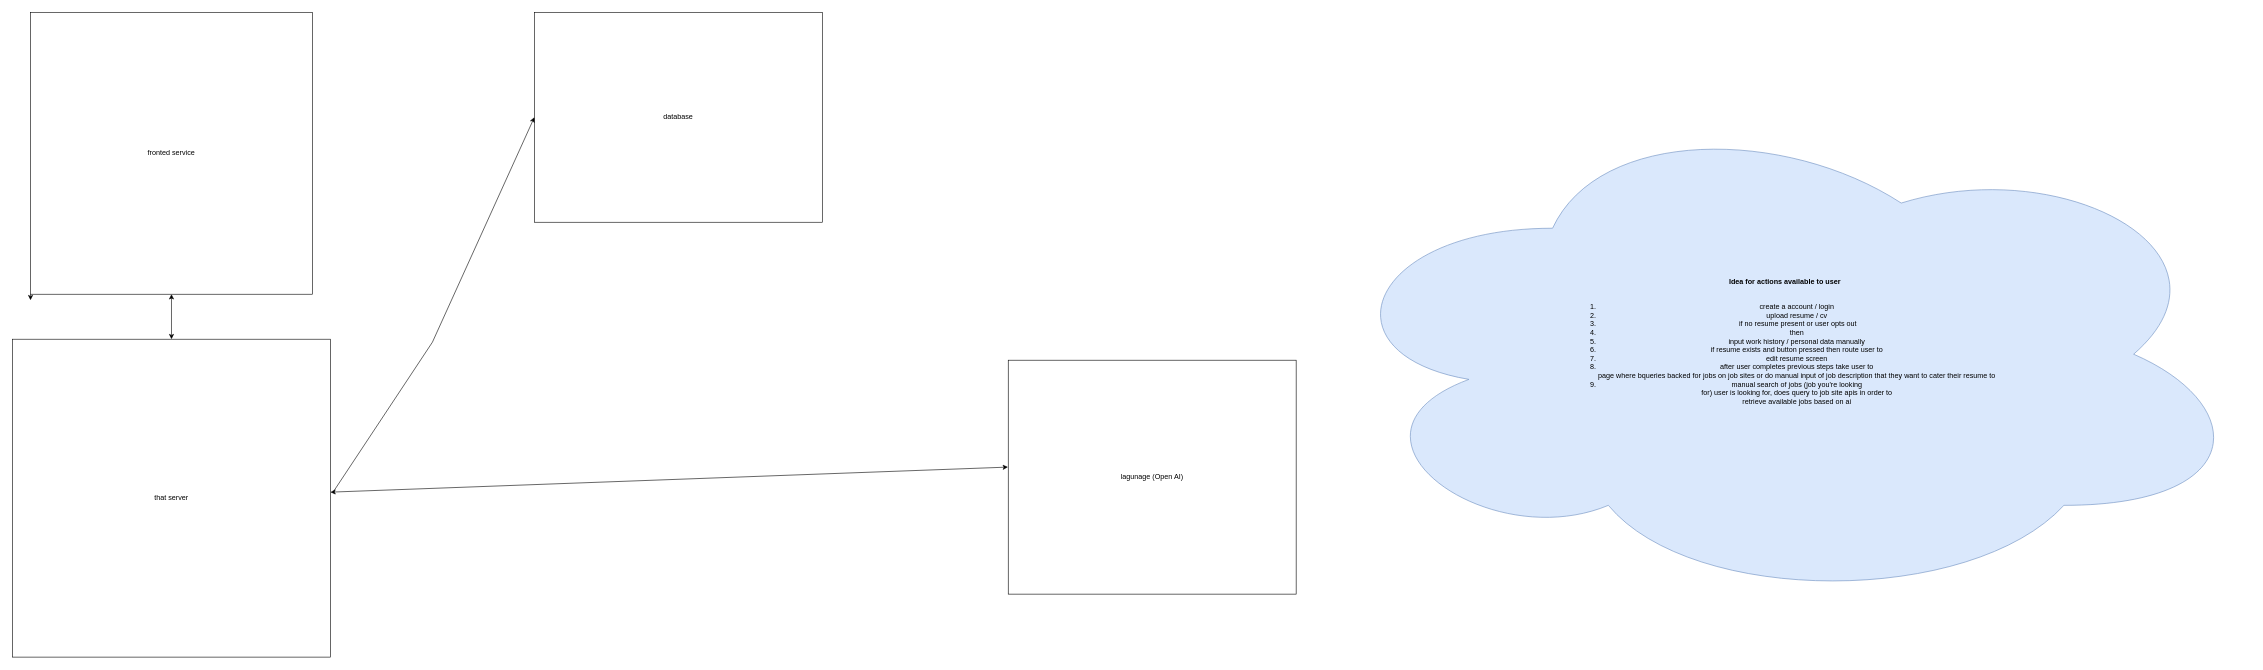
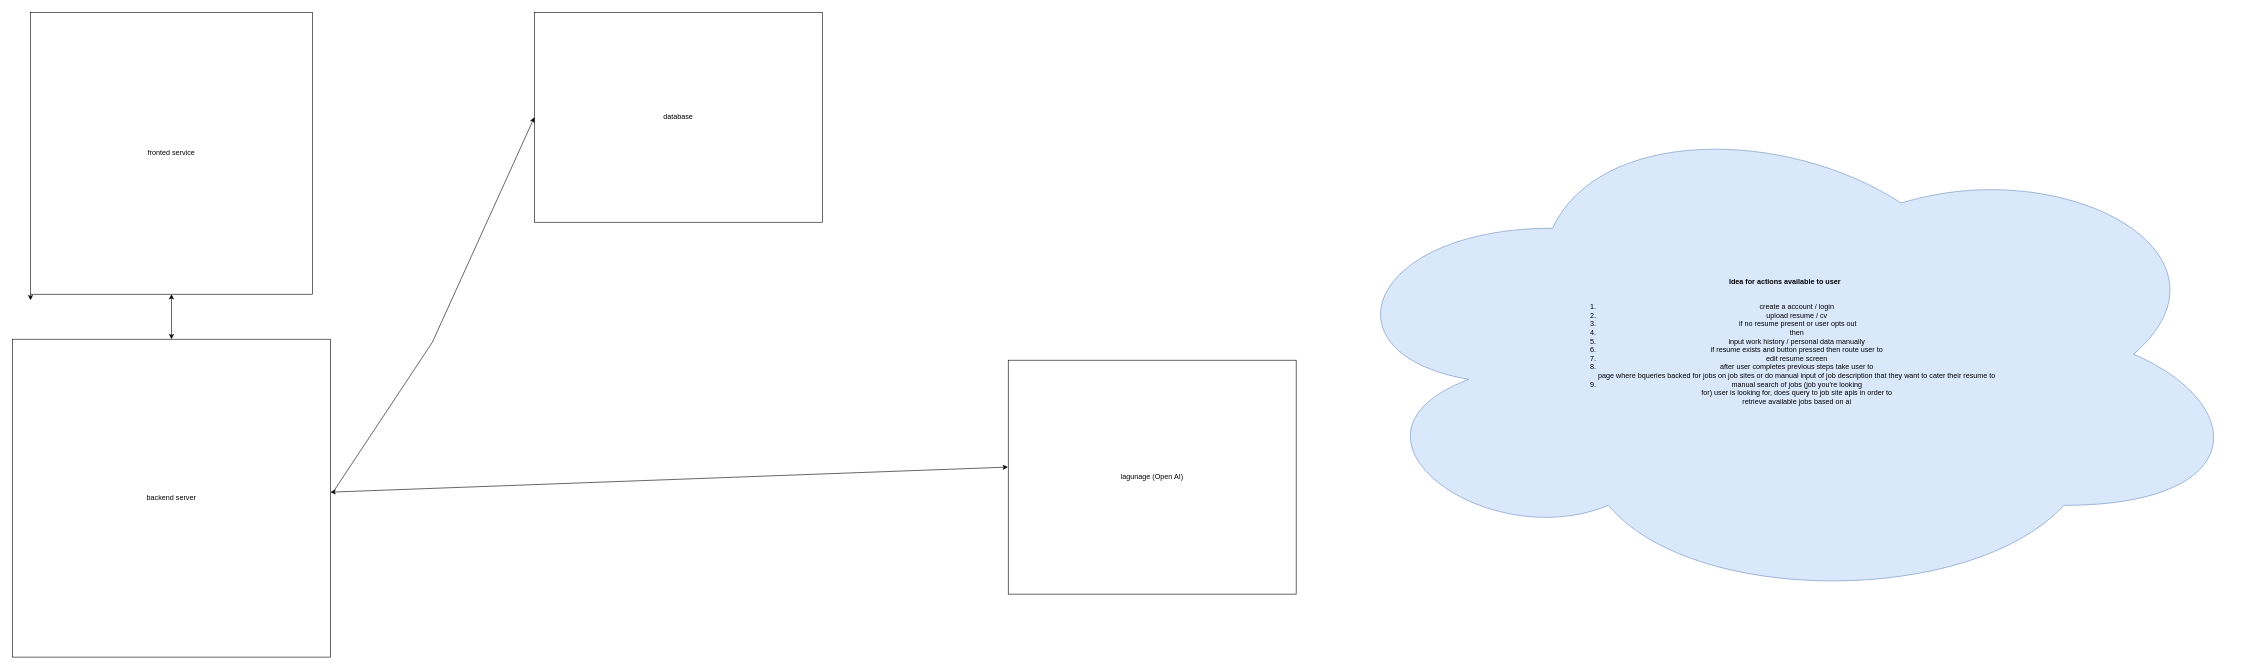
node "that server": label "that server" -> "backend server"
